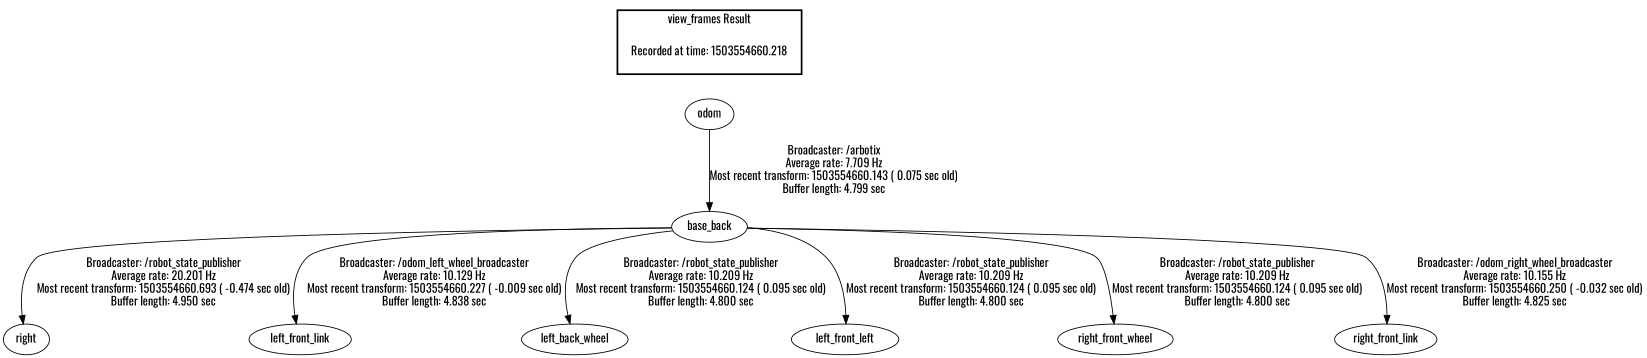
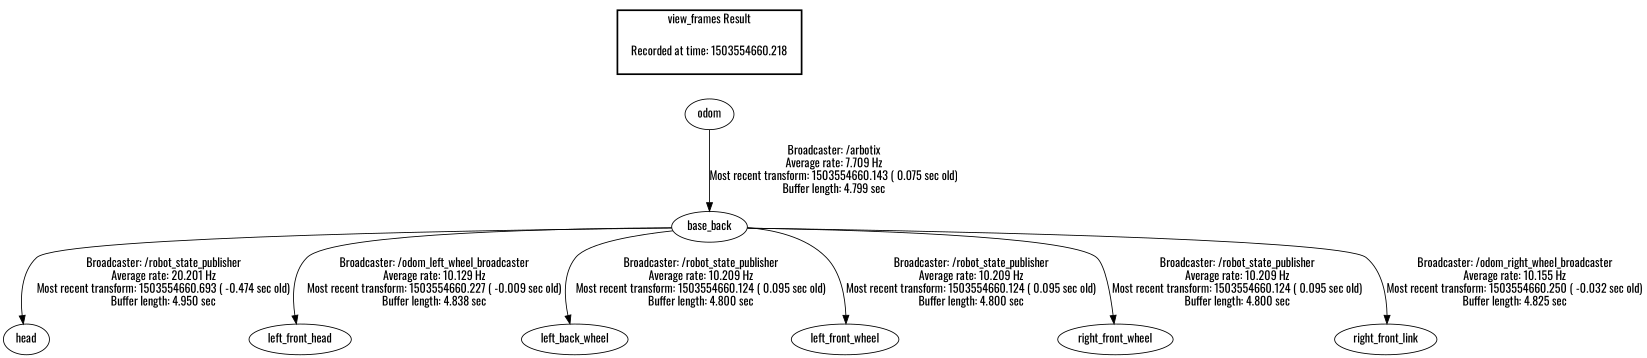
node "right": label "right" -> "head"
node "left_front_link": label "left_front_link" -> "left_front_head"
node "left_front_left": label "left_front_left" -> "left_front_wheel"
